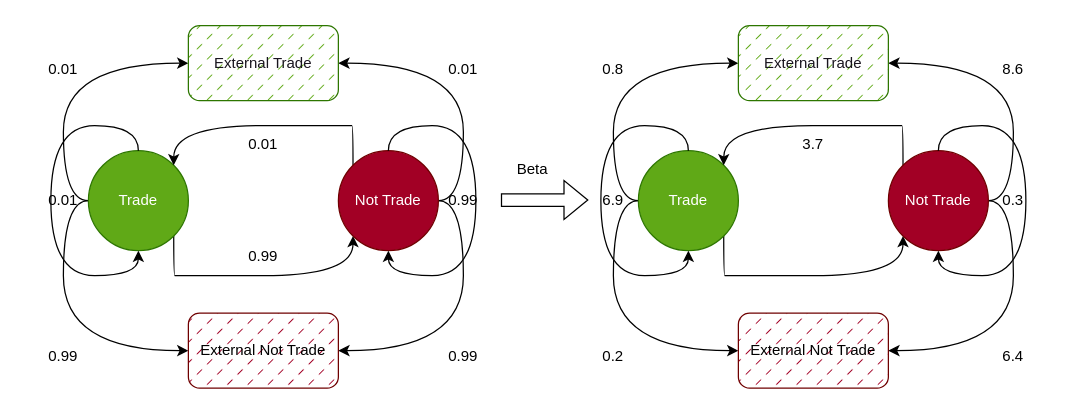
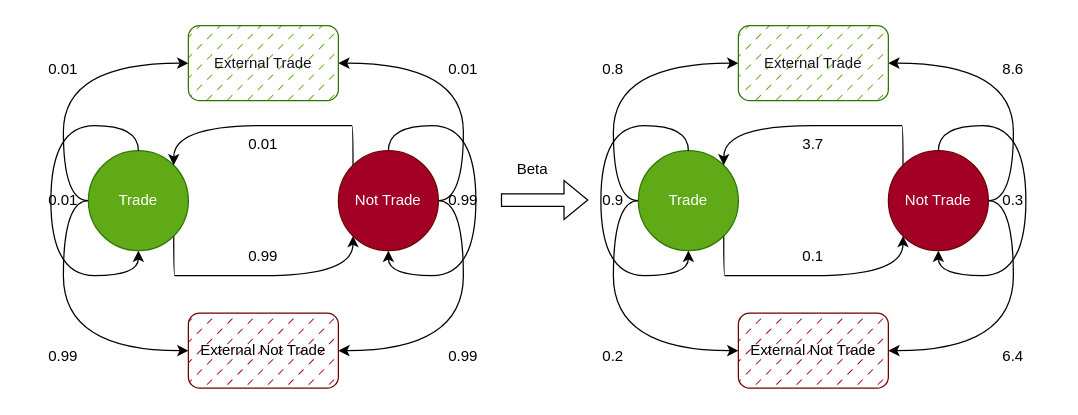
node "6.9": label "6.9" -> "0.9"
node "0.1": added
